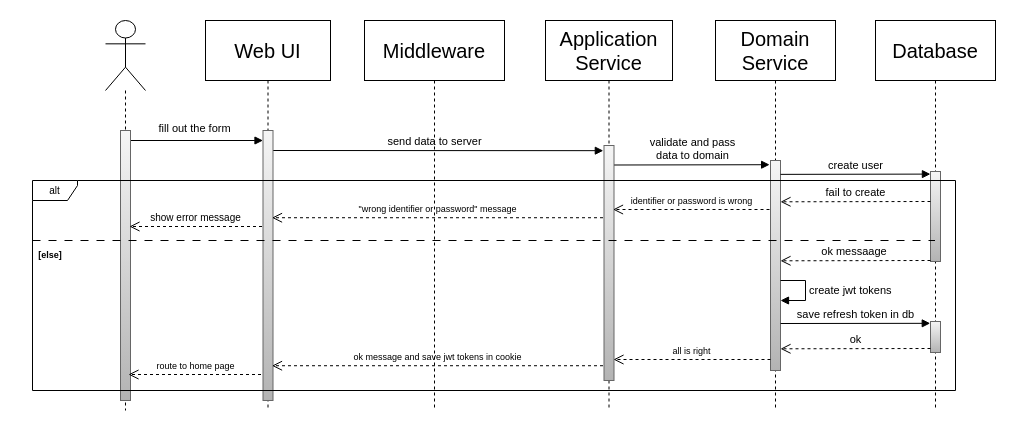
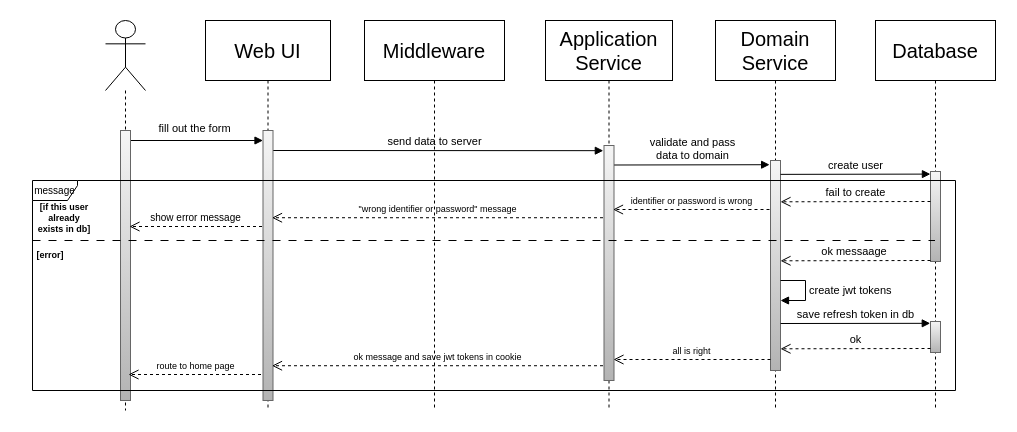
node "alt": label "alt" -> "message"
node "[if this user already exists in db]": added
node "[else]": label "[else]" -> "[error]"
